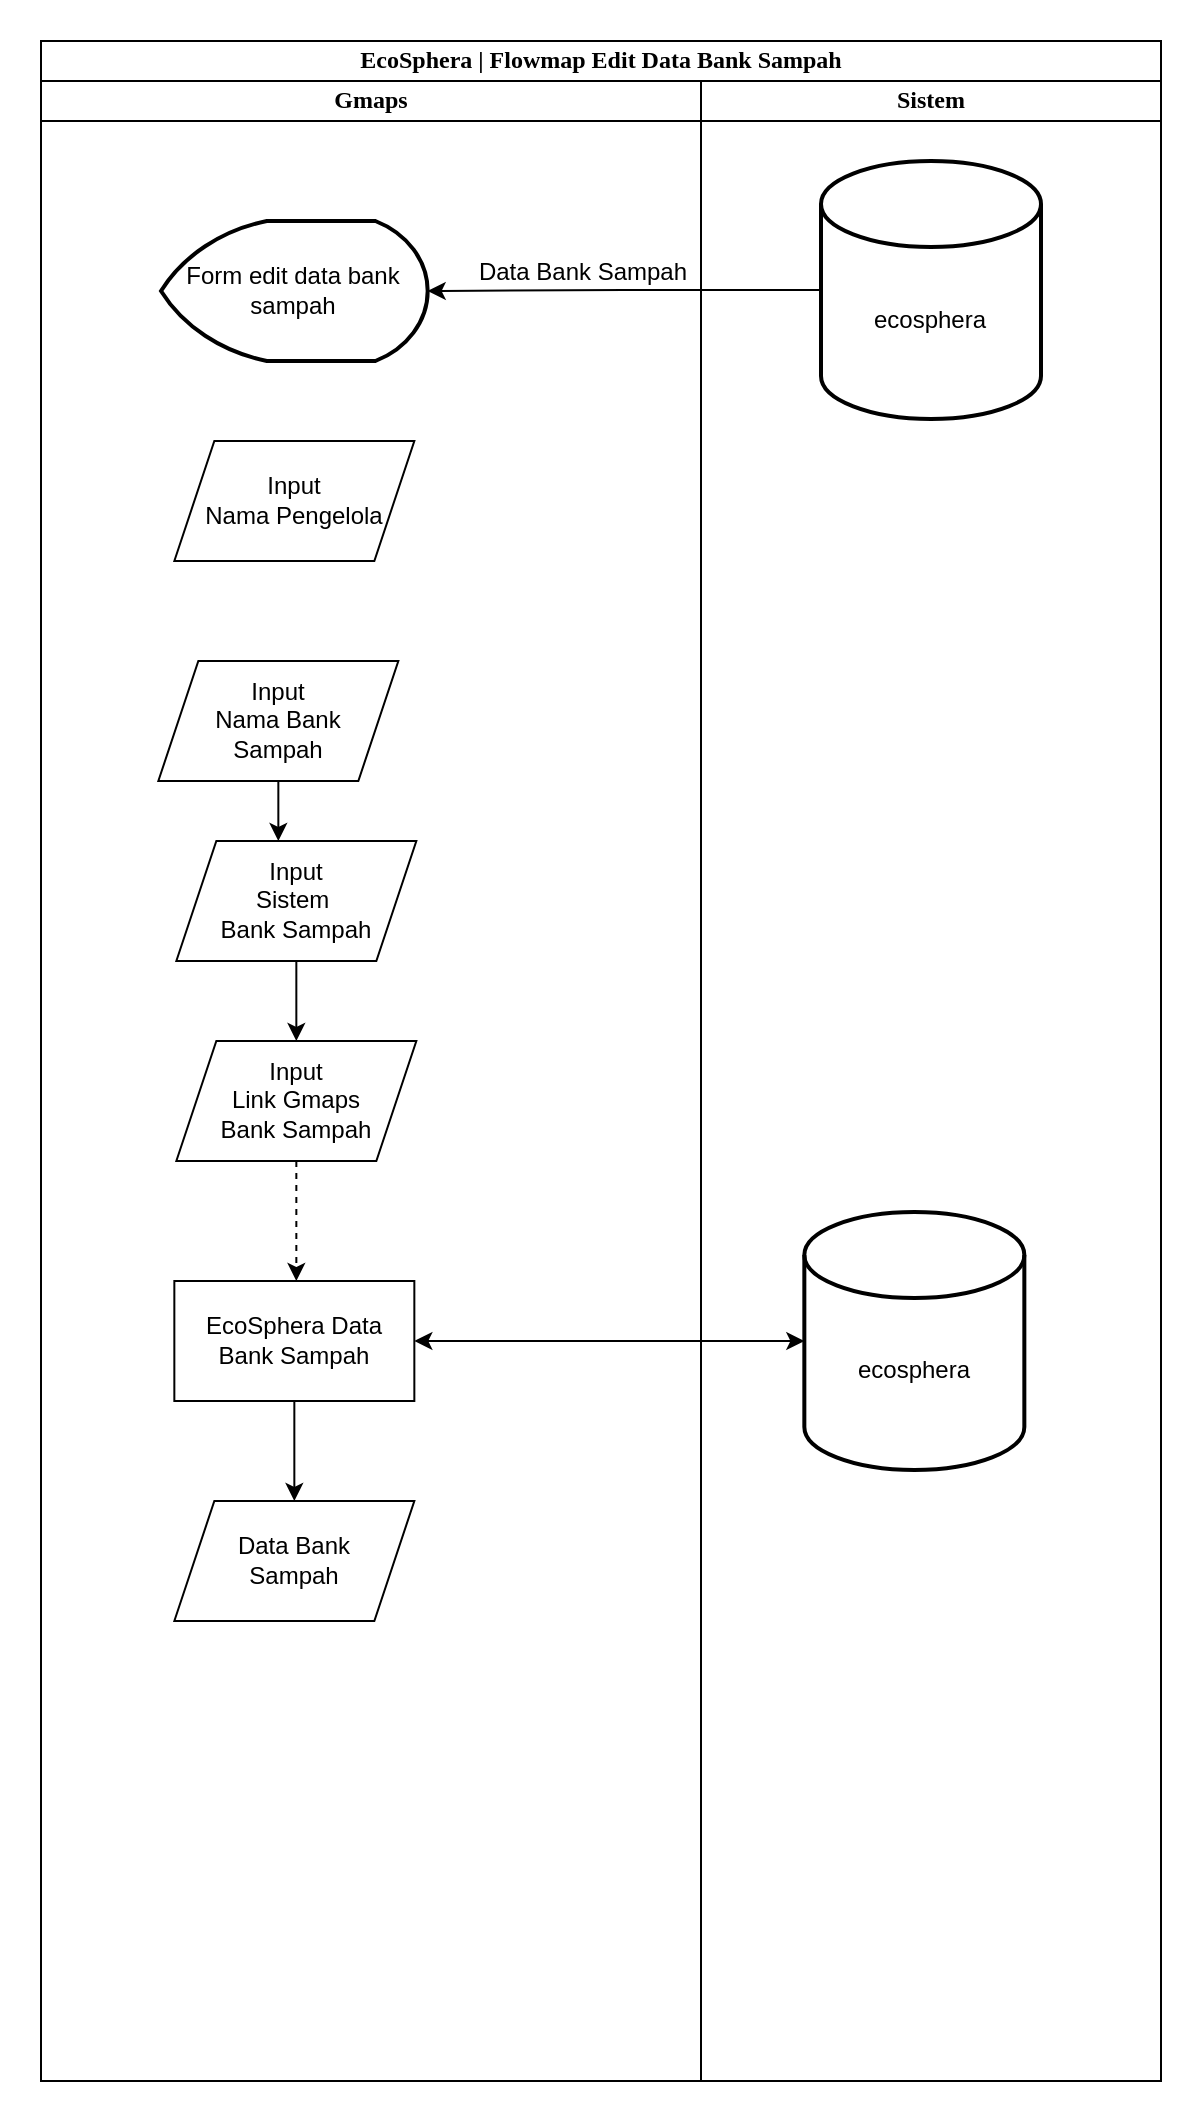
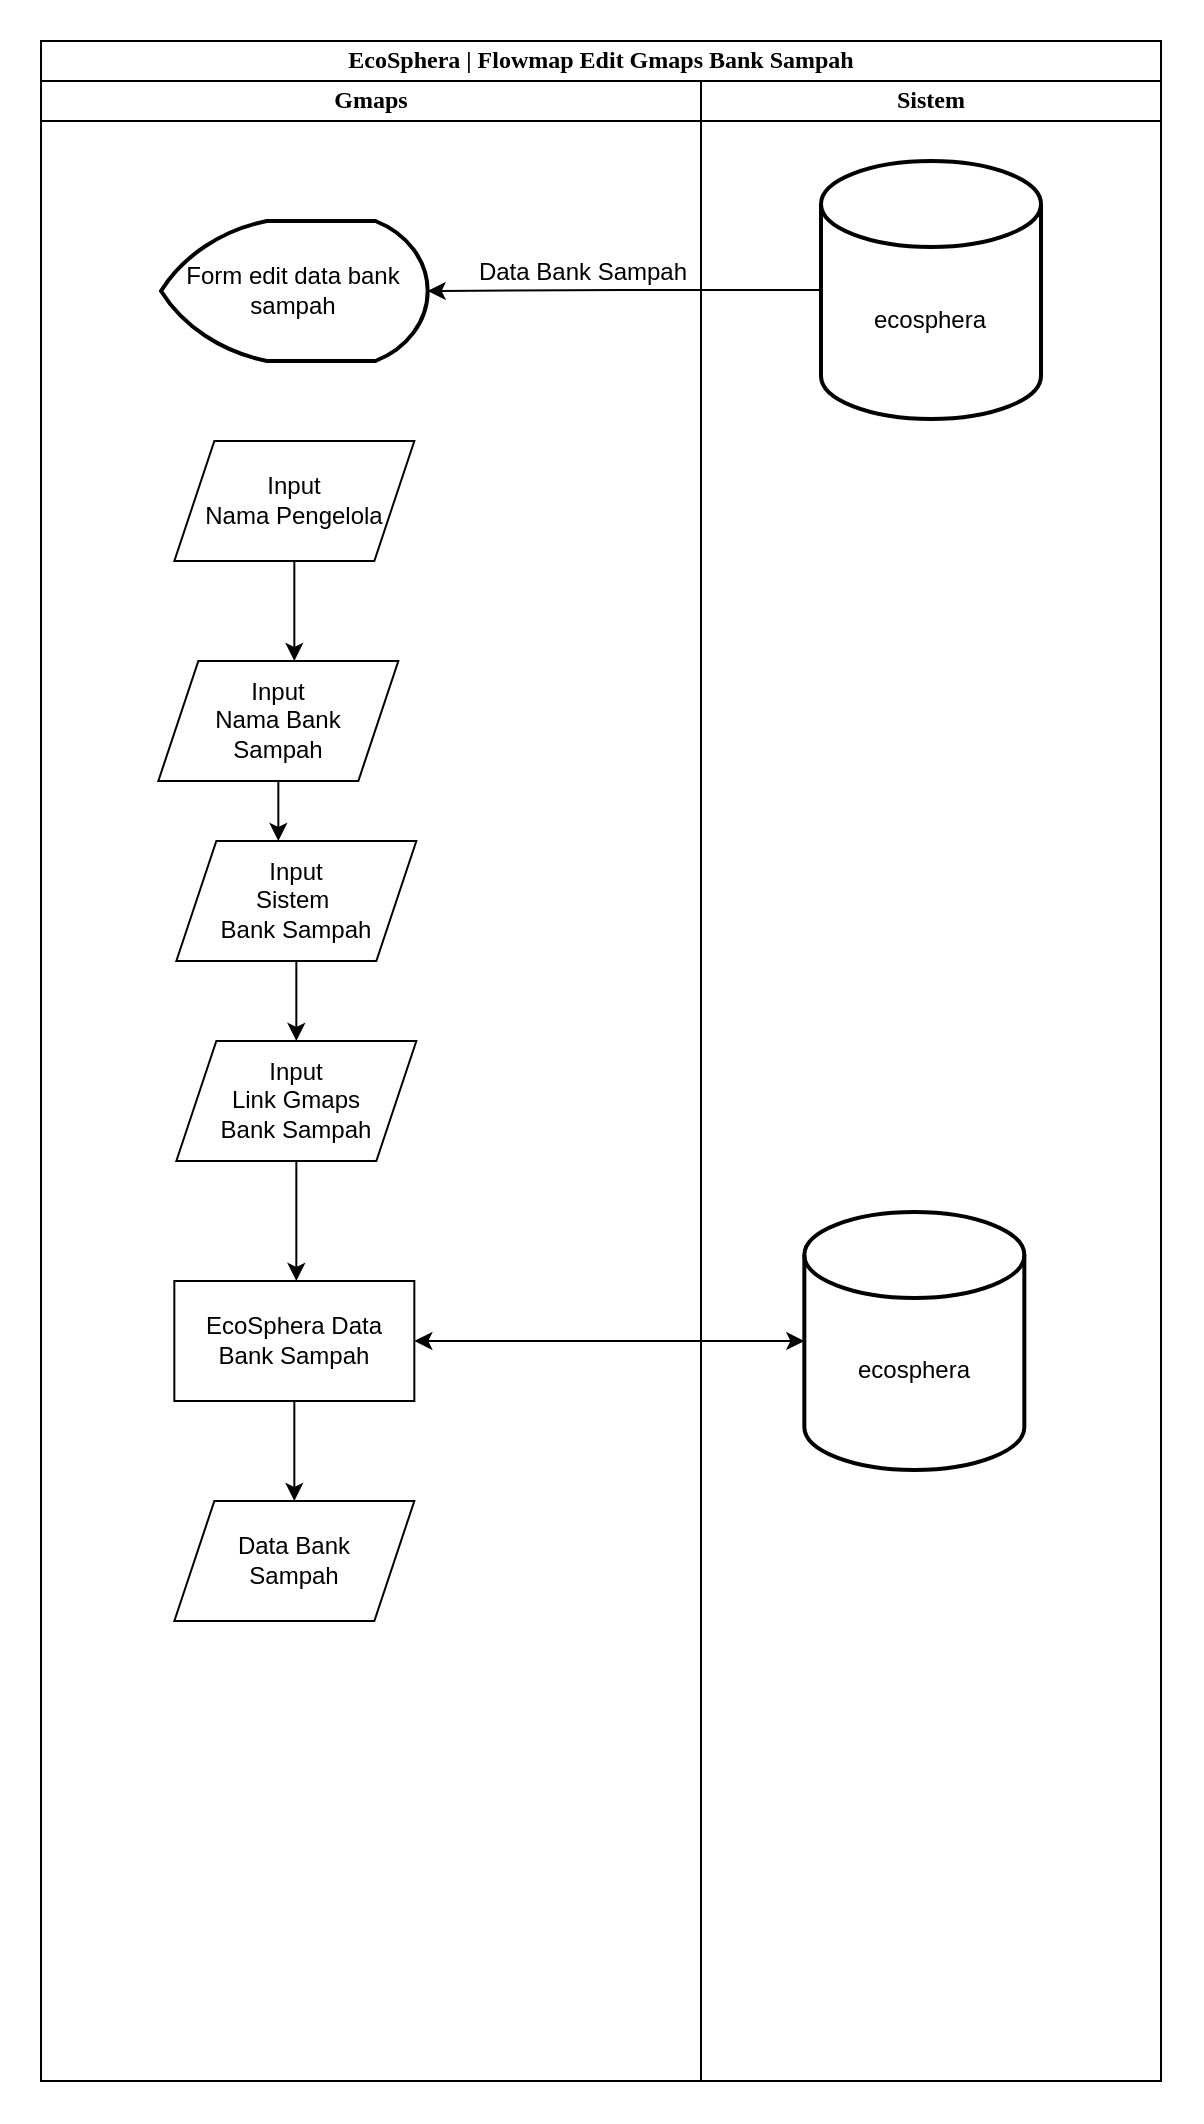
node "EcoSphera | Flowmap Edit Data Bank Sampah": label "EcoSphera | Flowmap Edit Data Bank Sampah" -> "EcoSphera | Flowmap Edit Gmaps Bank Sampah"
edge "Input Nama Pengelola" -> "Input Nama Bank Sampah": added
edge "Input Link Gmaps Bank Sampah" -> "EcoSphera Data Bank Sampah": style dashed -> solid
